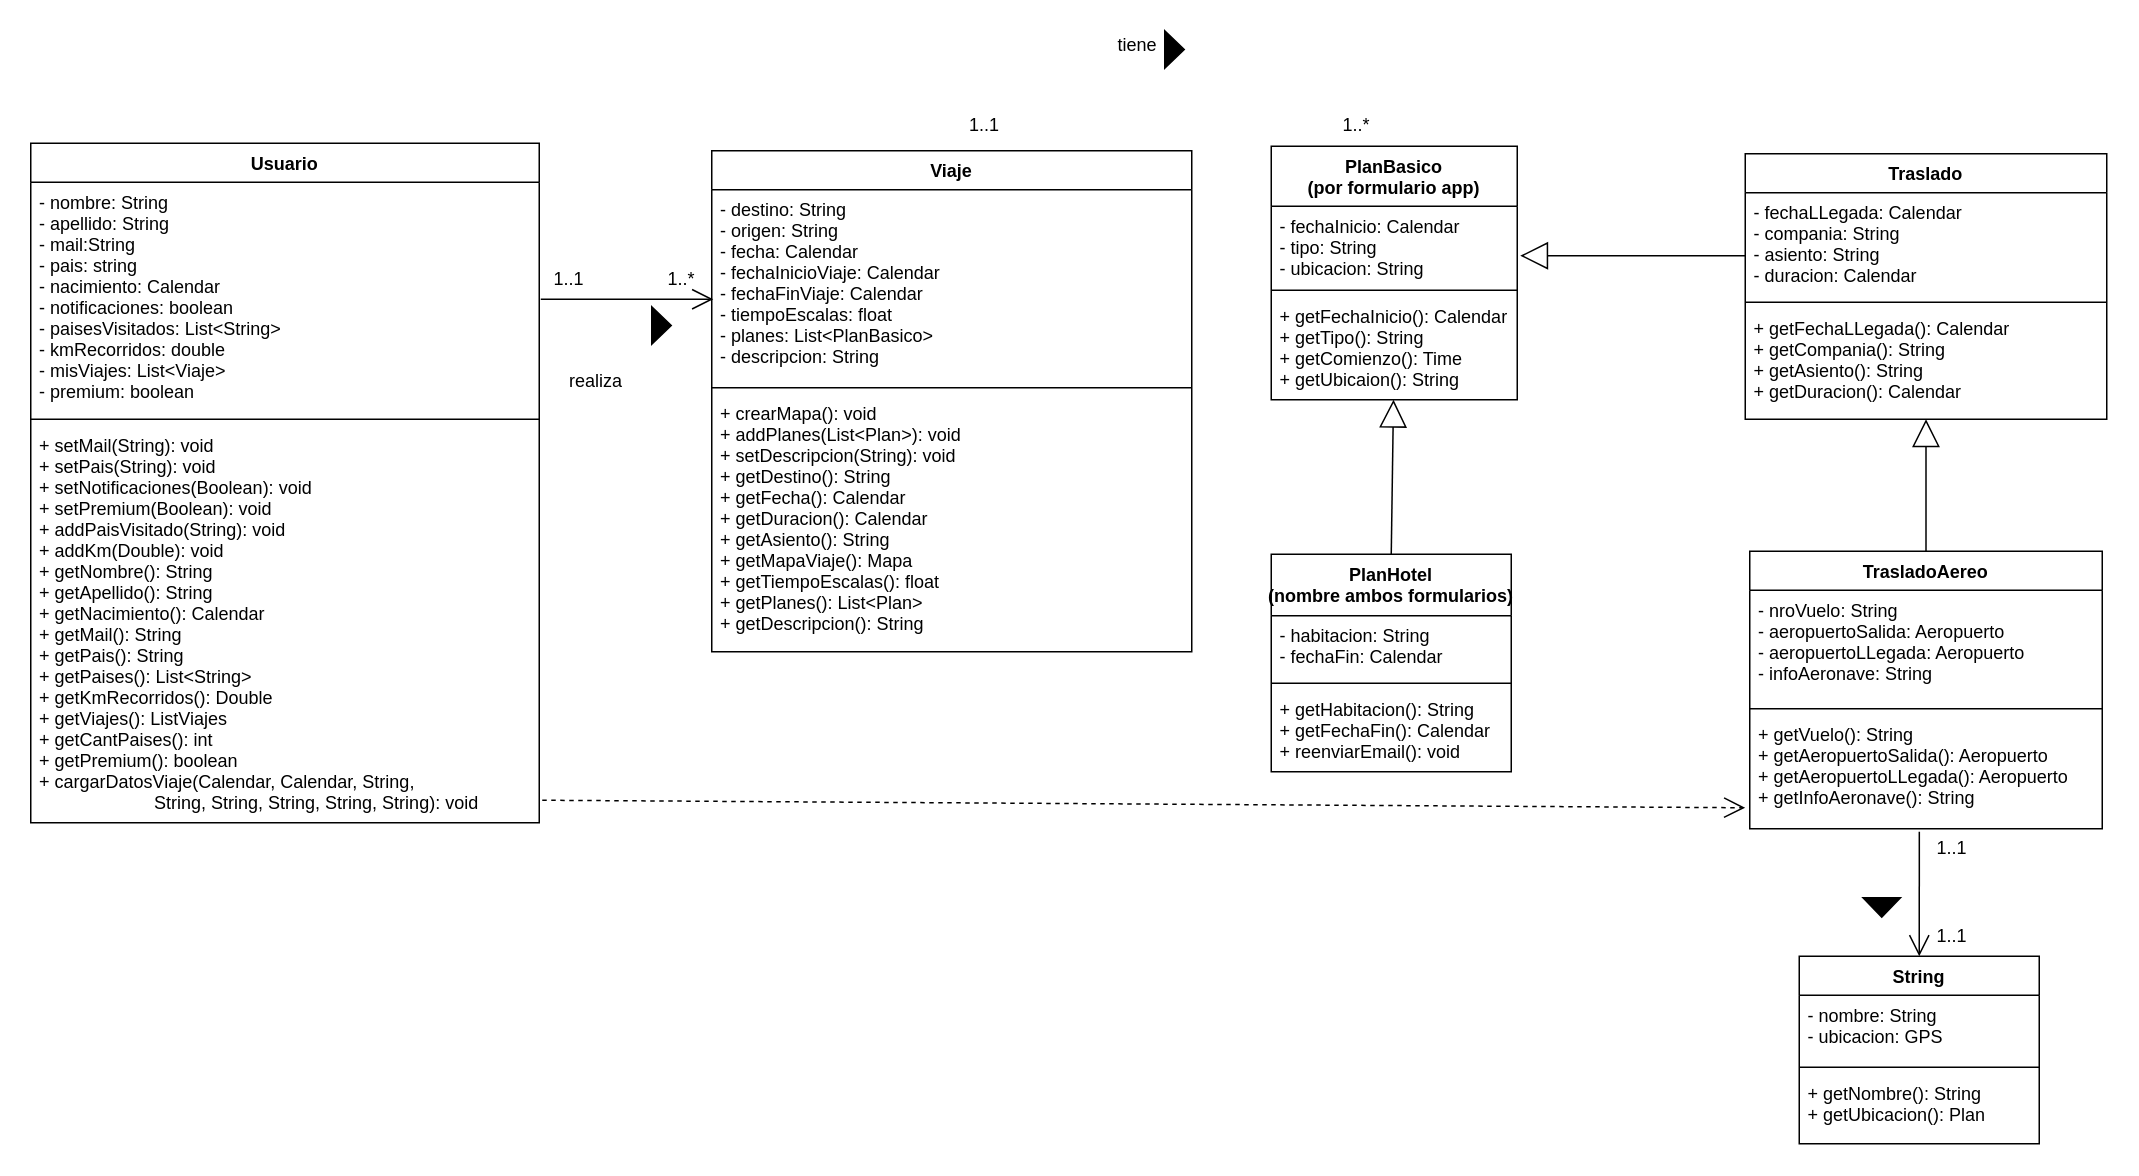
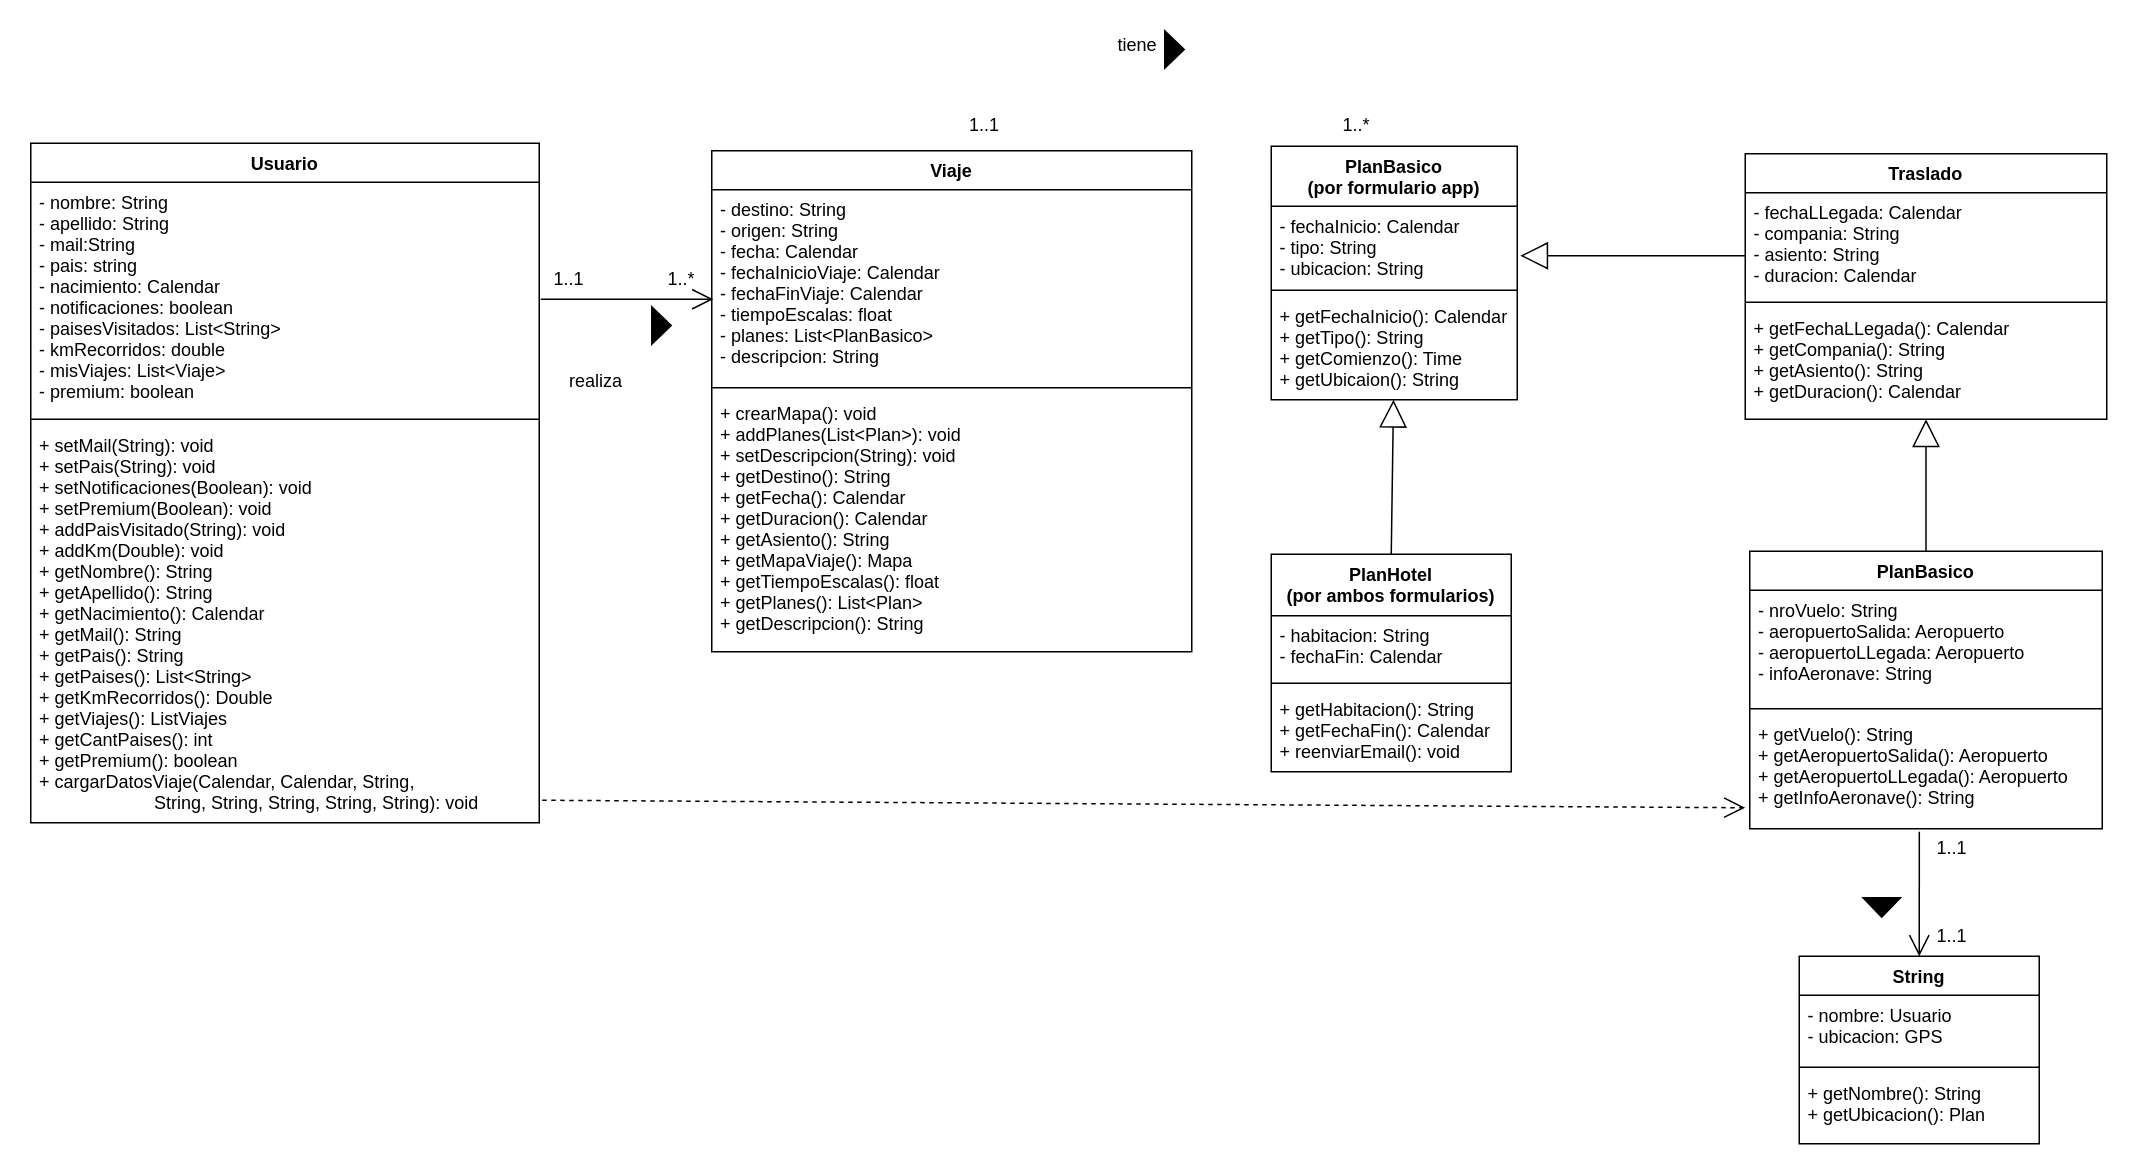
node "TrasladoAereo": label "TrasladoAereo" -> "PlanBasico"
node "PlanHotel (nombre ambos formularios)": label "PlanHotel (nombre ambos formularios)" -> "PlanHotel (por ambos formularios)"
node "- nombre: String - ubicacion: GPS": label "- nombre: String - ubicacion: GPS" -> "- nombre: Usuario - ubicacion: GPS"
